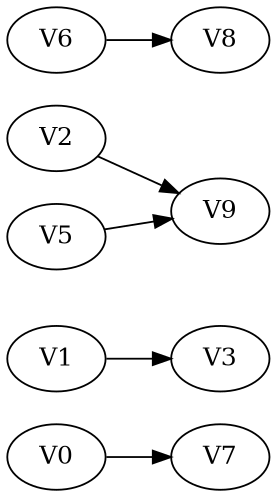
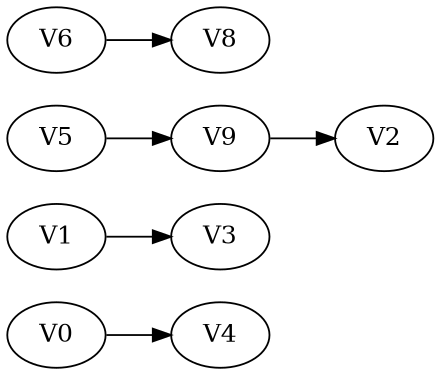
edge "V2" -> "V9": reversed
node "V7": label "V7" -> "V4"
